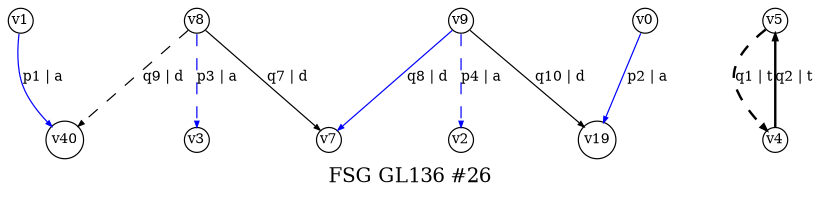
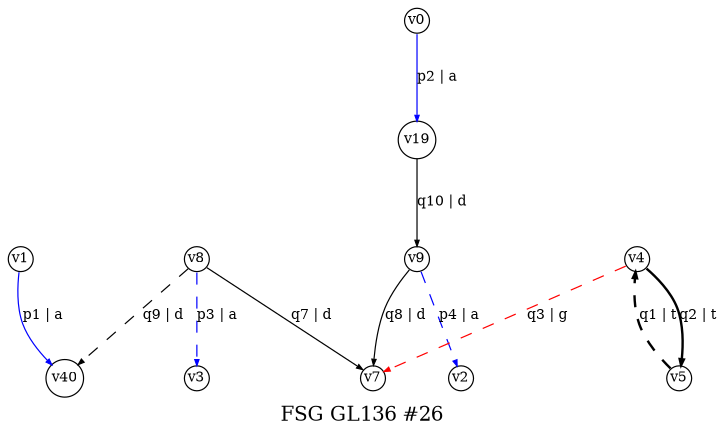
edge "v9" -> "v19": reversed
edge "v9" -> "v7": color blue -> black
edge "v4" -> "v7": added, label "q3 | g"
